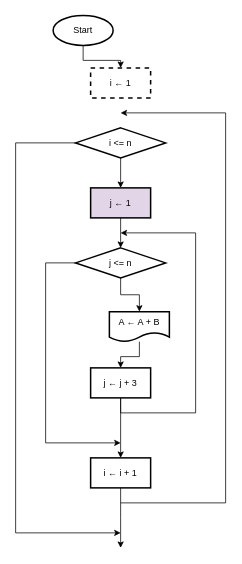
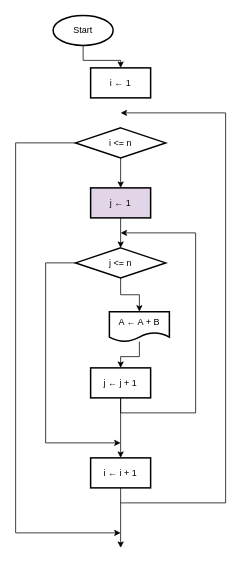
node "i ← 1": style dashed -> solid
node "j ← j + 3": label "j ← j + 3" -> "j ← j + 1"
